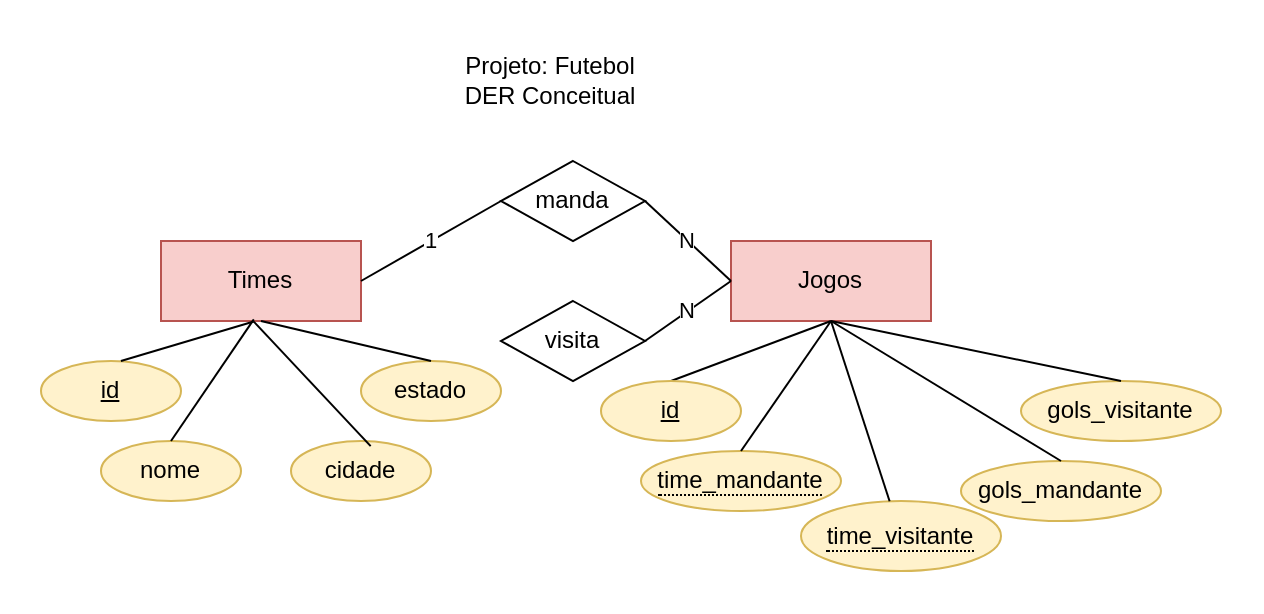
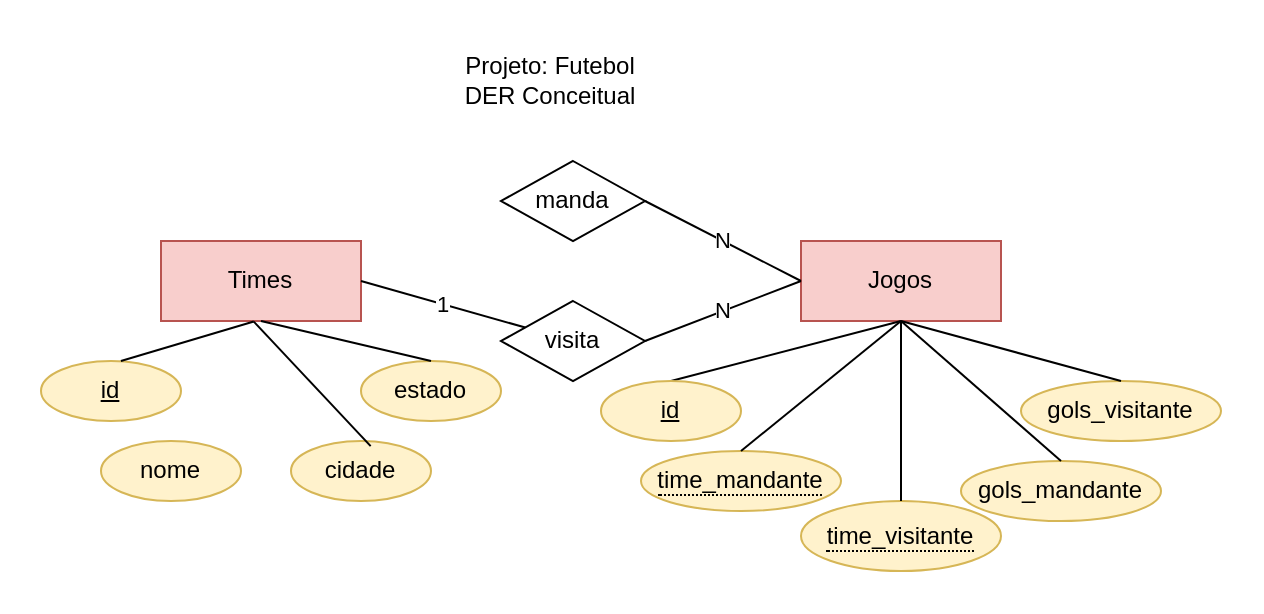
edge "manda" -- "Times": now "visita" -- "Times"
node "Jogos": moved (831, 281) -> (901, 281)
edge "Times" -- "nome": removed
